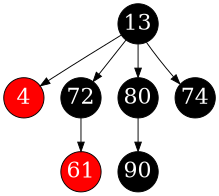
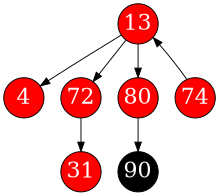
node "13": fillcolor black -> red
edge "13" -> "74": reversed
node "72": fillcolor black -> red
node "80": fillcolor black -> red
node "74": fillcolor black -> red
node "61": label "61" -> "31"
